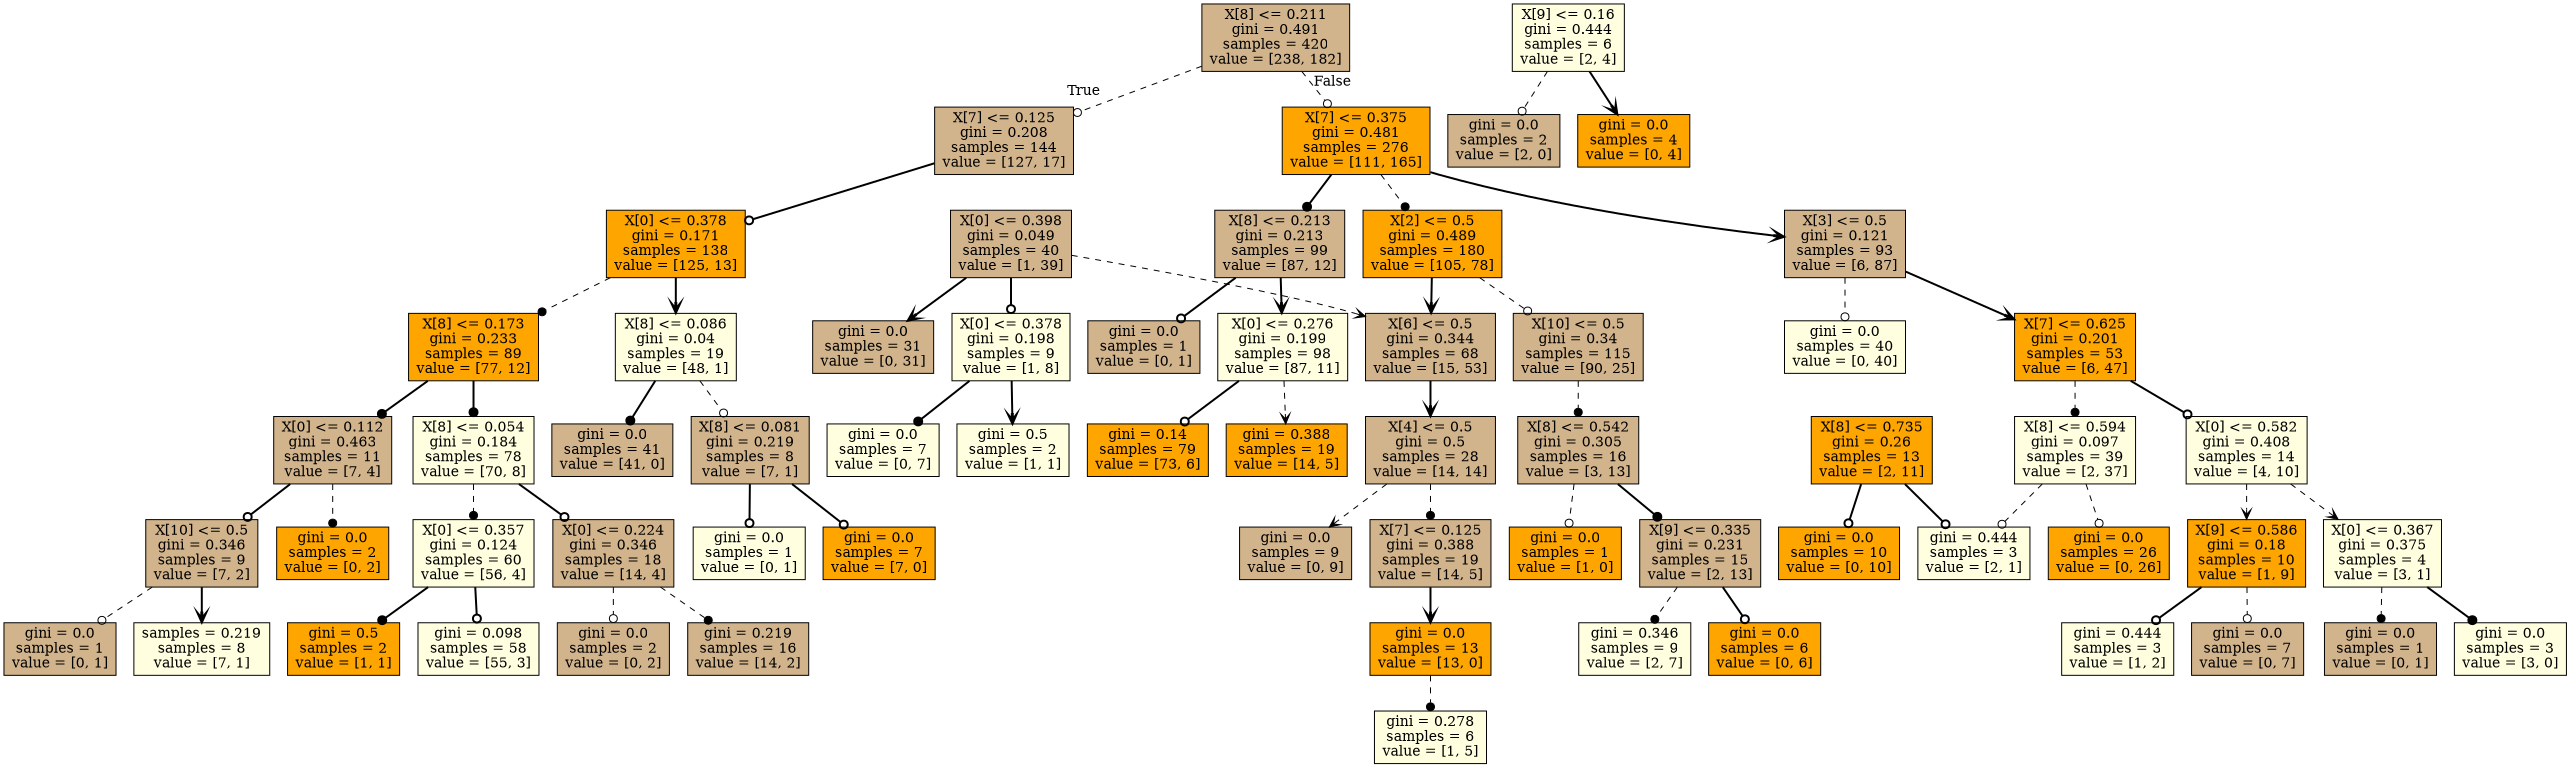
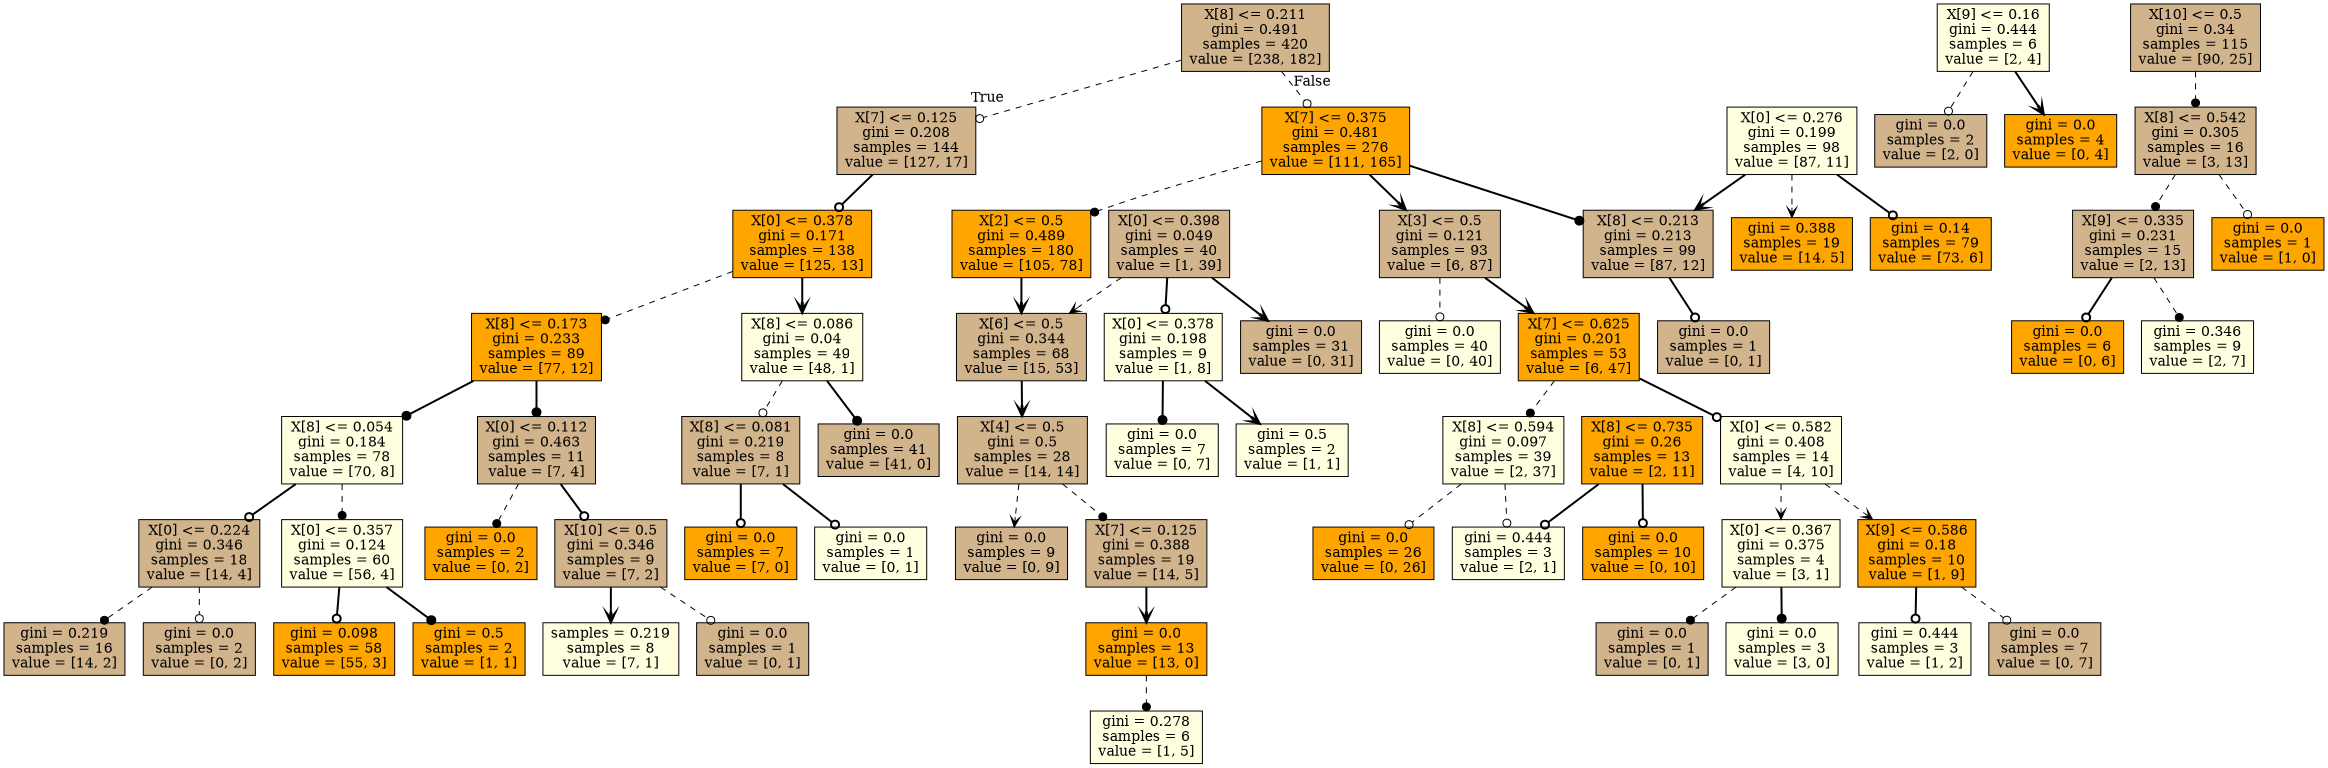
edge "X[8] <= 0.213 gini = 0.213 samples = 99 value = [87, 12]" -> "X[0] <= 0.276 gini = 0.199 samples = 98 value = [87, 11]": reversed
edge "X[2] <= 0.5 gini = 0.489 samples = 180 value = [105, 78]" -> "X[10] <= 0.5 gini = 0.34 samples = 115 value = [90, 25]": removed
node "X[8] <= 0.086 gini = 0.04 samples = 19 value = [48, 1]": label "X[8] <= 0.086 gini = 0.04 samples = 19 value = [48, 1]" -> "X[8] <= 0.086 gini = 0.04 samples = 49 value = [48, 1]"
edge "X[8] <= 0.542 gini = 0.305 samples = 16 value = [3, 13]" -> "X[9] <= 0.335 gini = 0.231 samples = 15 value = [2, 13]": style bold -> dashed
node "gini = 0.098 samples = 58 value = [55, 3]": fillcolor lightyellow -> orange
